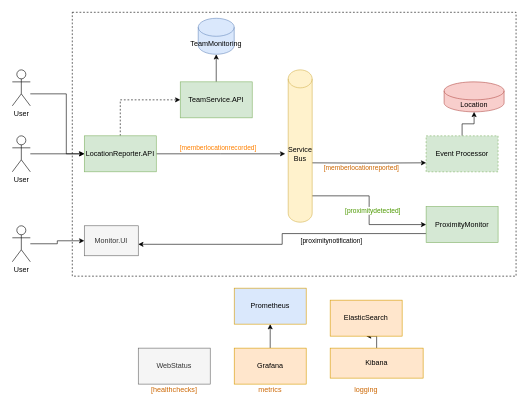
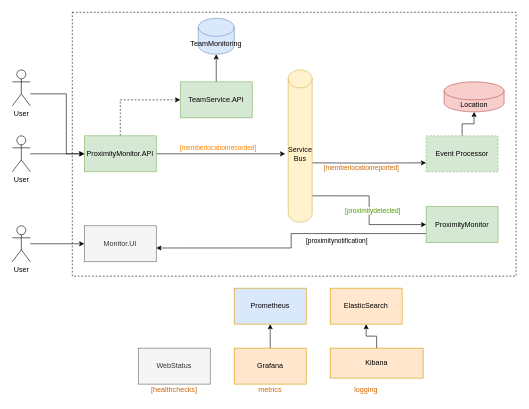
node "LocationReporter.API": label "LocationReporter.API" -> "ProximityMonitor.API"
node "Monitor.UI": size 54x30 -> 72x36
node "ElasticSearch": moved (366, 318) -> (366, 306)
